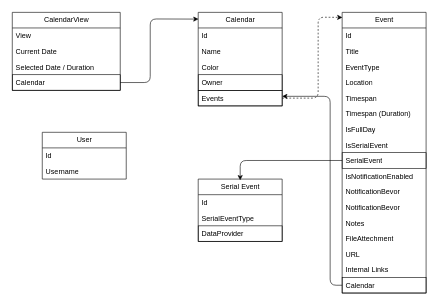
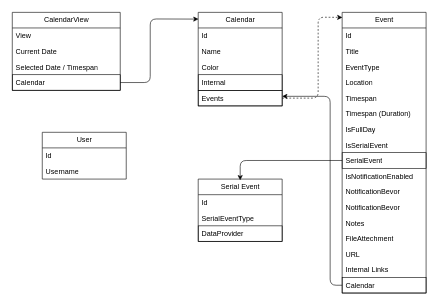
node "Selected Date / Duration": label "Selected Date / Duration" -> "Selected Date / Timespan"
node "Owner": label "Owner" -> "Internal"
